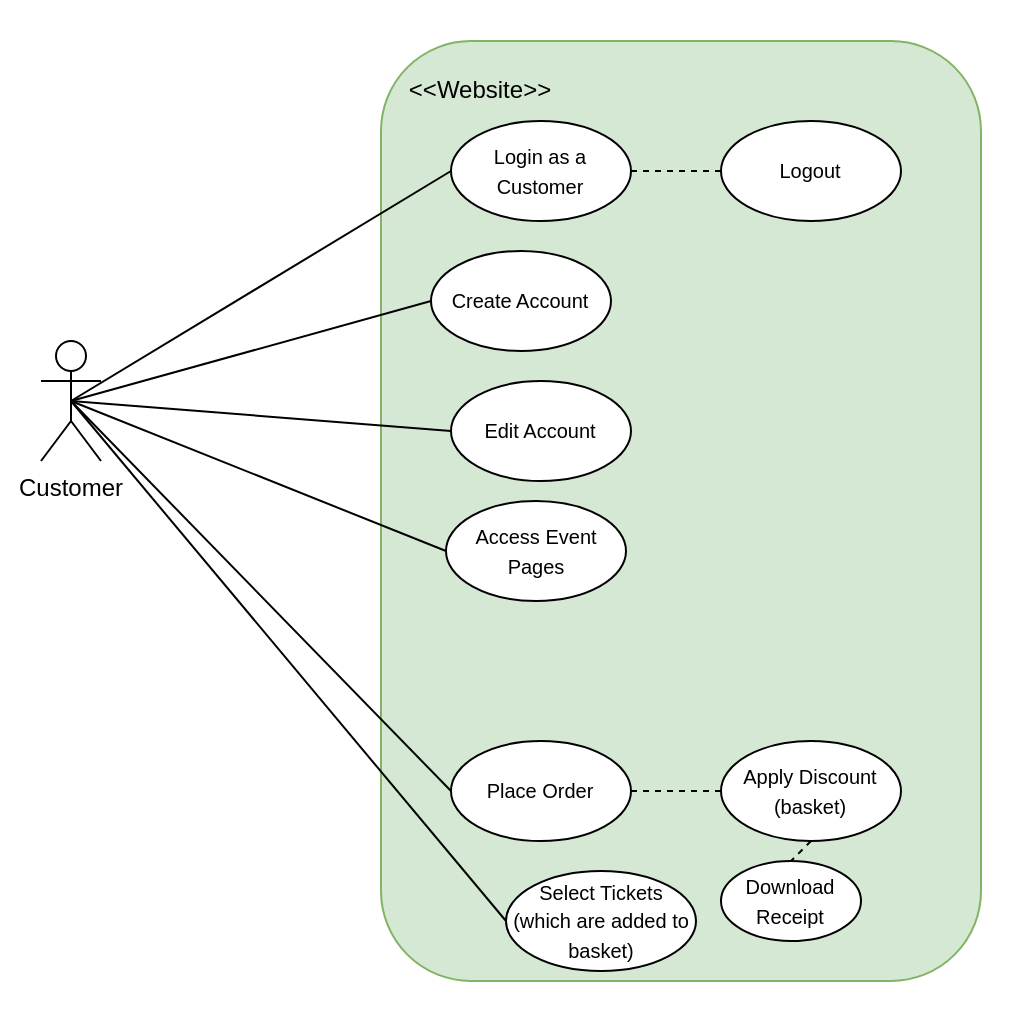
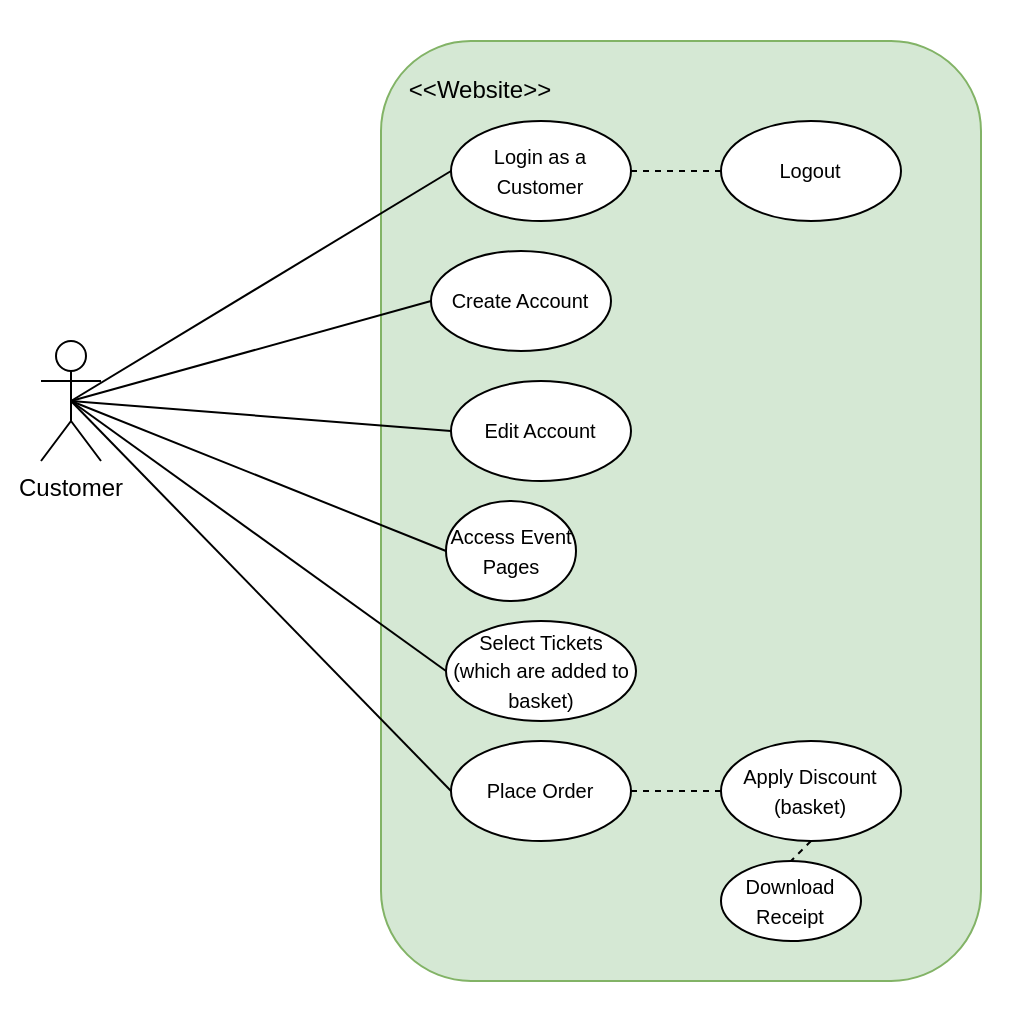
node "Access Event Pages": size 180x100 -> 130x100
node "Select Tickets (which are added to basket)": moved (601, 921) -> (541, 671)
